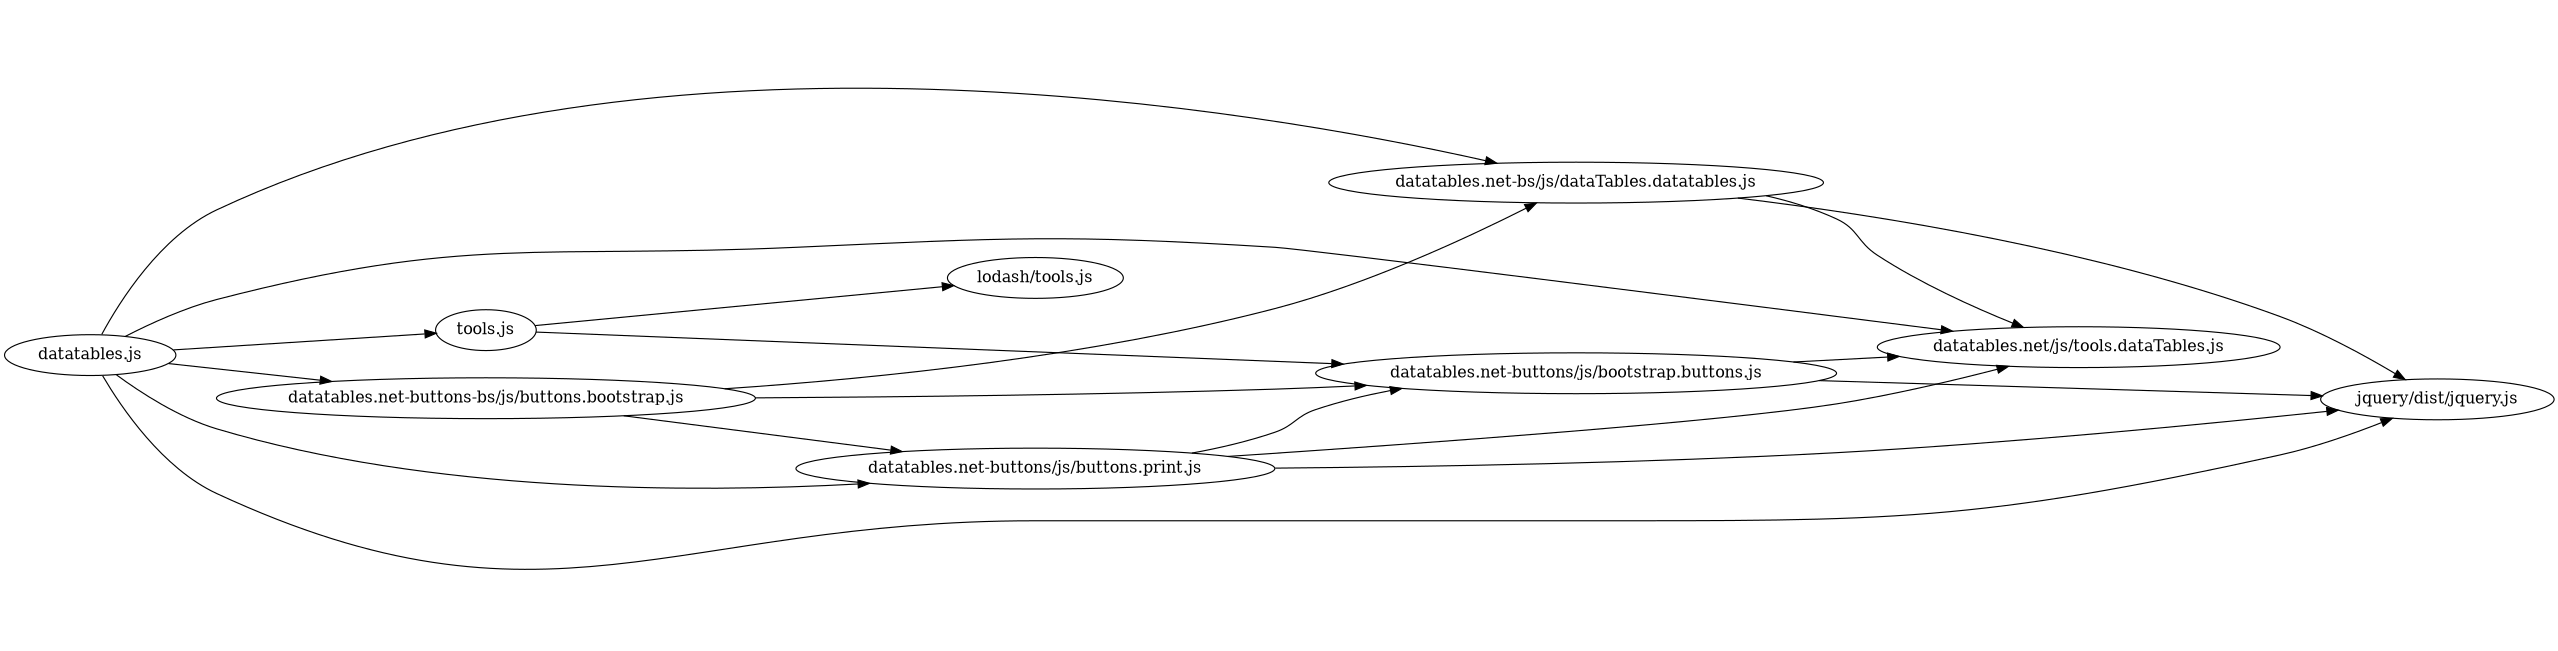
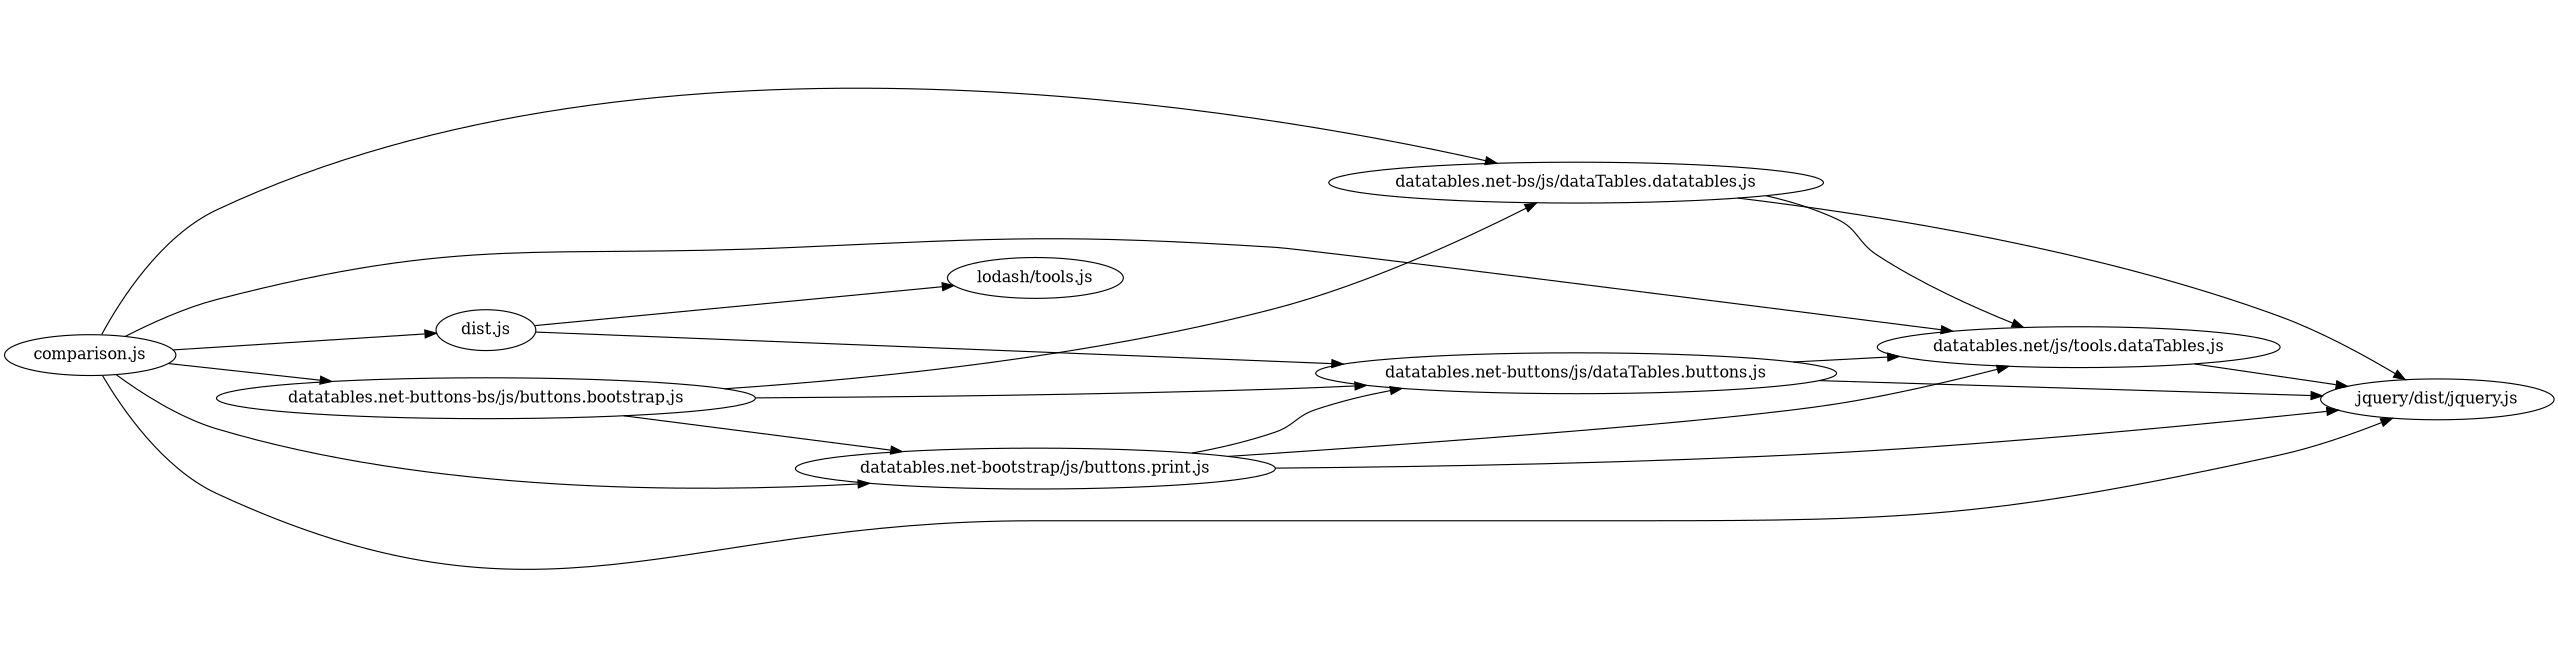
node "tools.js": label "tools.js" -> "dist.js"
node "datatables.js": label "datatables.js" -> "comparison.js"
node "datatables.net-buttons/js/bootstrap.buttons.js": label "datatables.net-buttons/js/bootstrap.buttons.js" -> "datatables.net-buttons/js/dataTables.buttons.js"
edge "datatables.net/js/tools.dataTables.js" -> "jquery/dist/jquery.js": added
node "datatables.net-buttons/js/buttons.print.js": label "datatables.net-buttons/js/buttons.print.js" -> "datatables.net-bootstrap/js/buttons.print.js"
